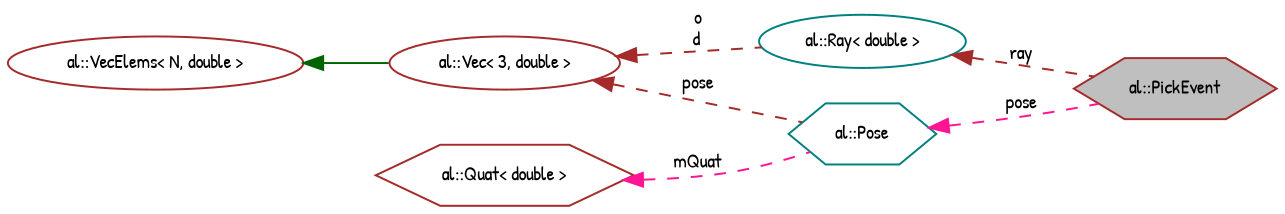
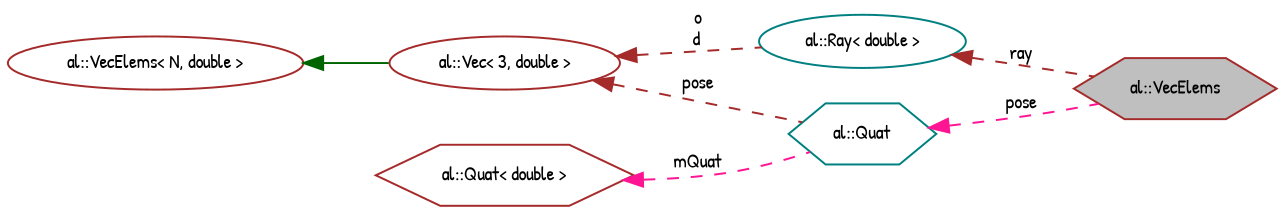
node "al::PickEvent": label "al::PickEvent" -> "al::VecElems"
node "al::Pose": label "al::Pose" -> "al::Quat"
